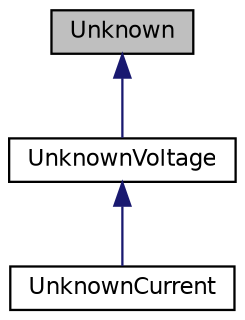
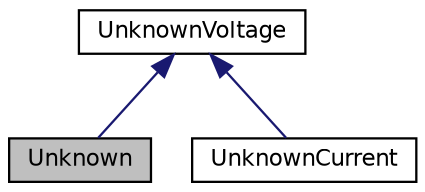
edge "UnknownVoltage" -> "Unknown": reversed
